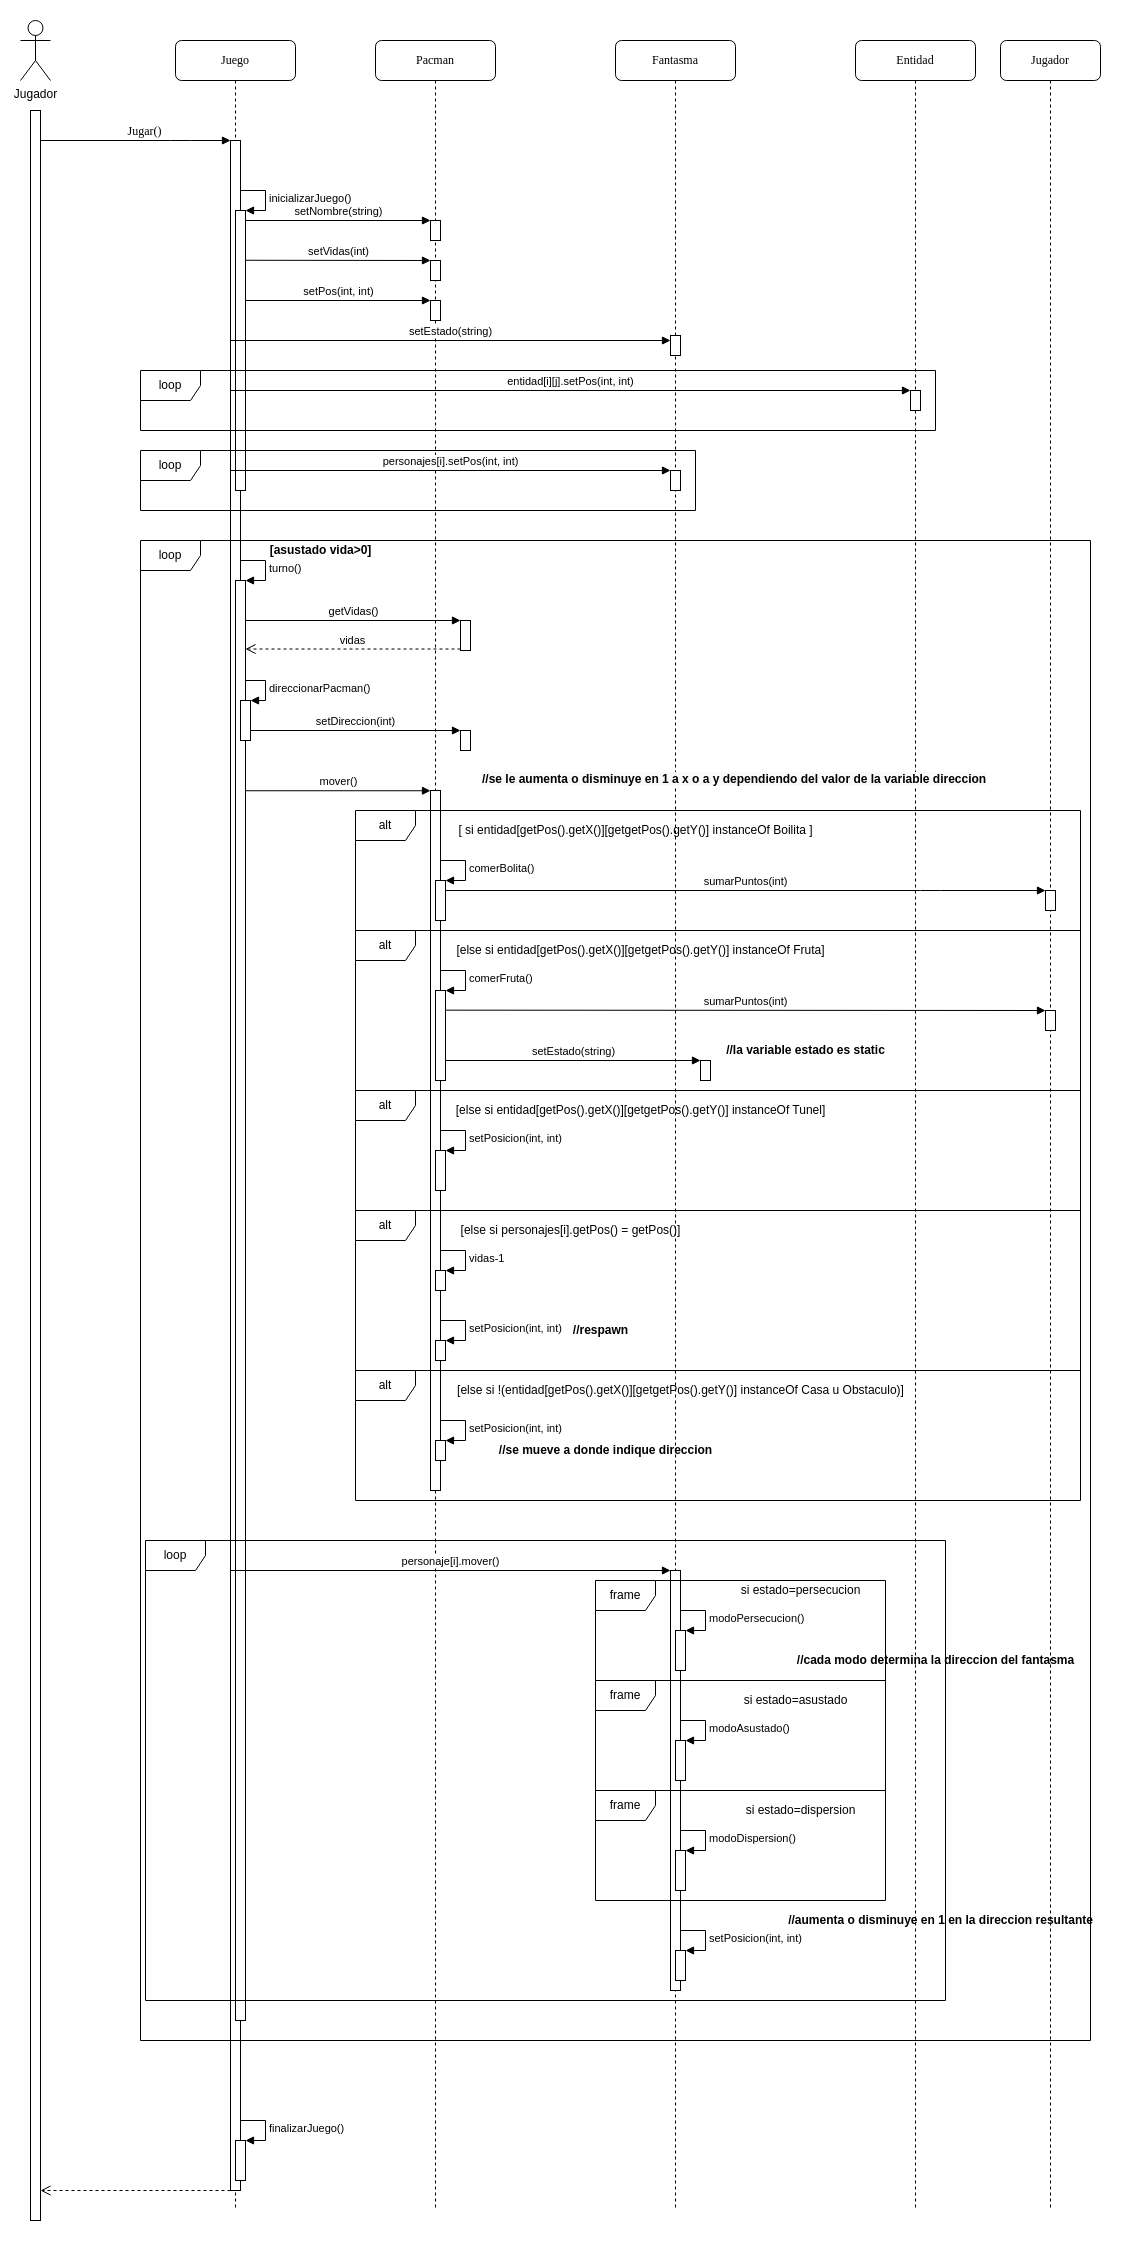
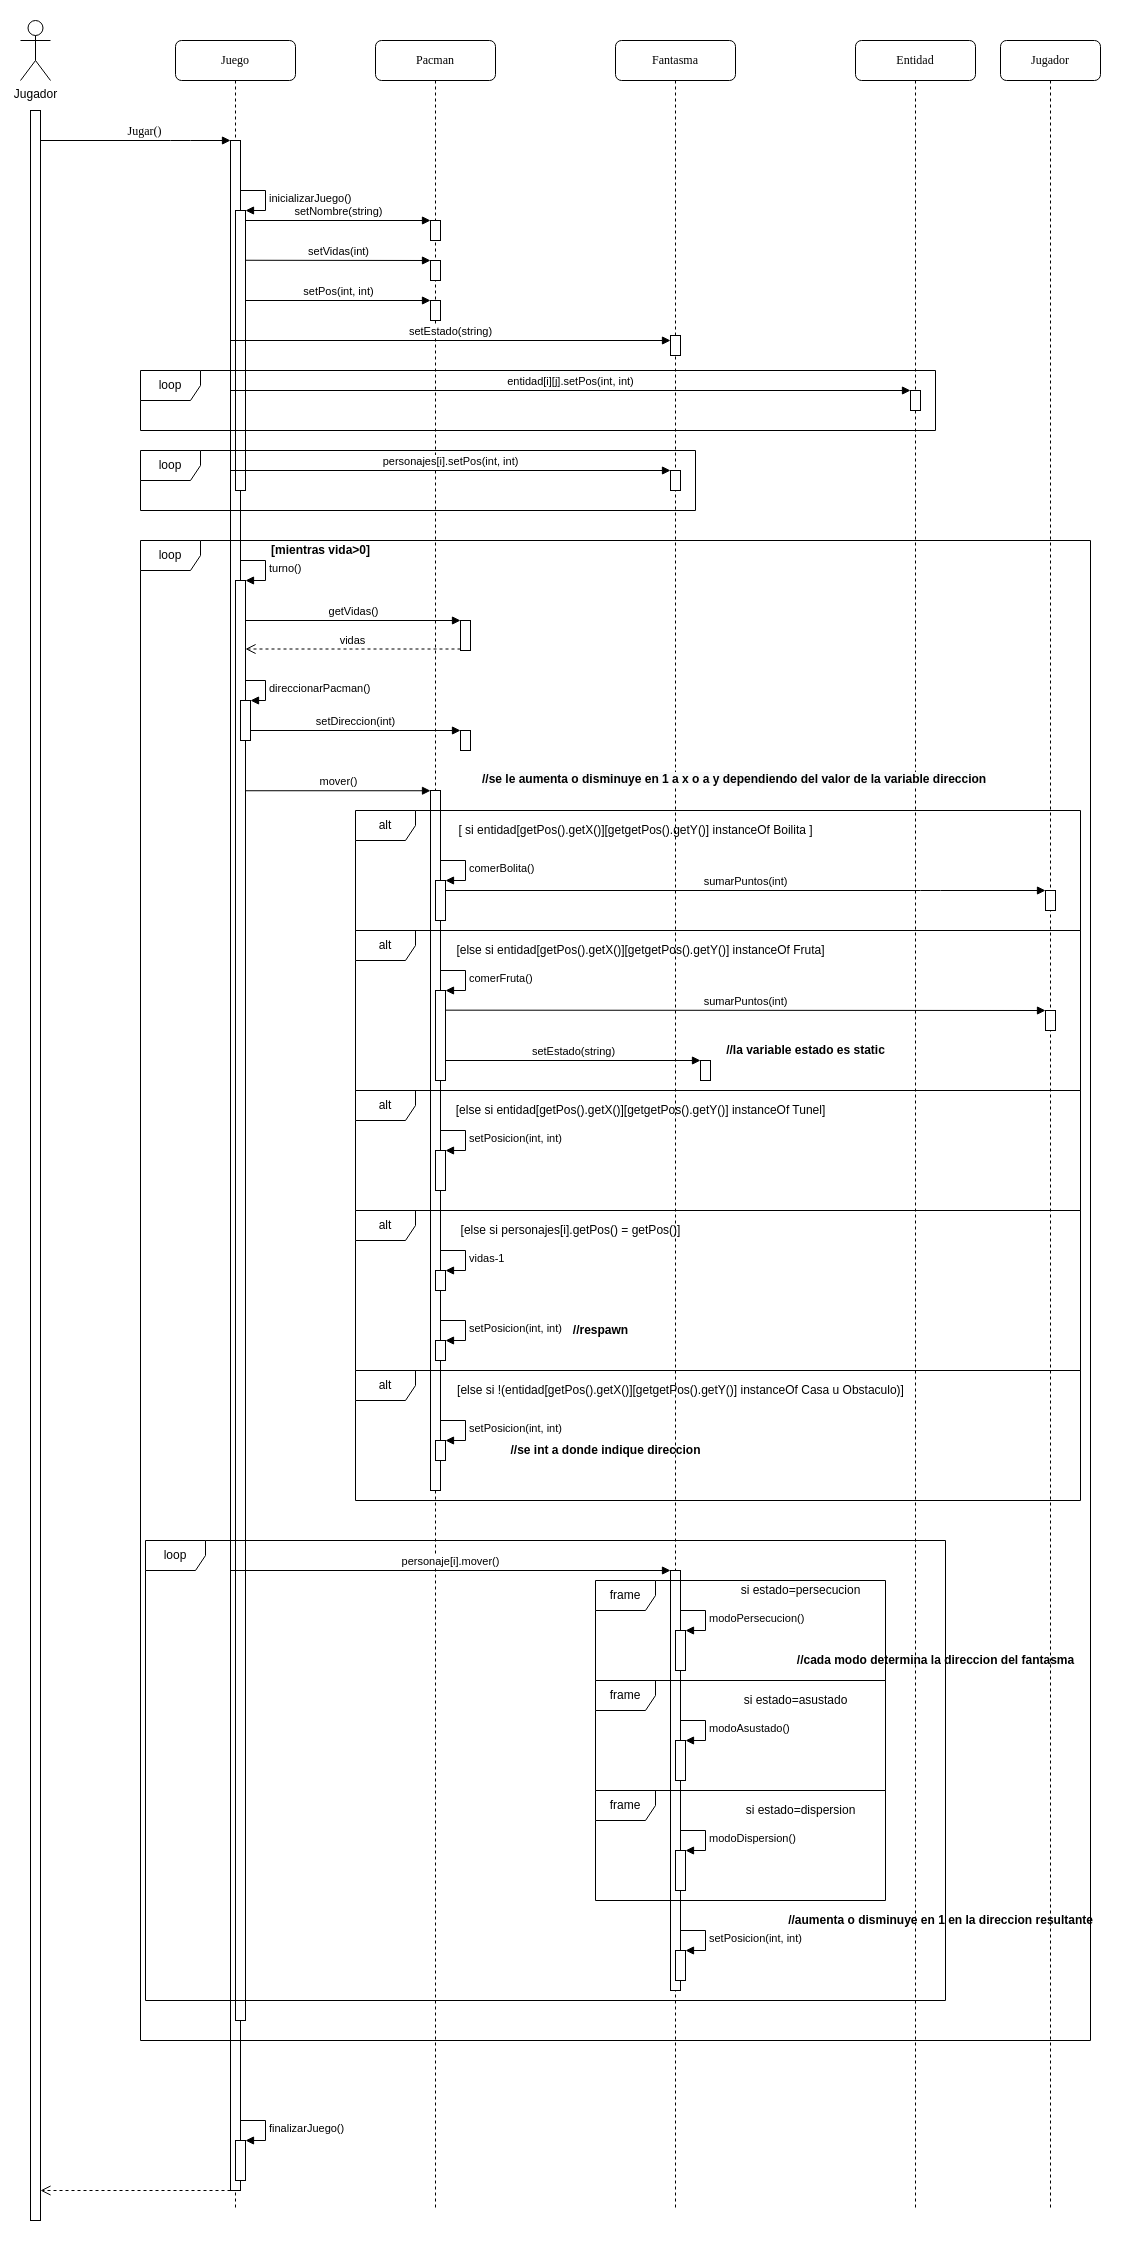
node "[asustado vida>0]": label "[asustado vida>0]" -> "[mientras vida>0]"
node "//se mueve a donde indique direccion": label "//se mueve a donde indique direccion" -> "//se int a donde indique direccion"
